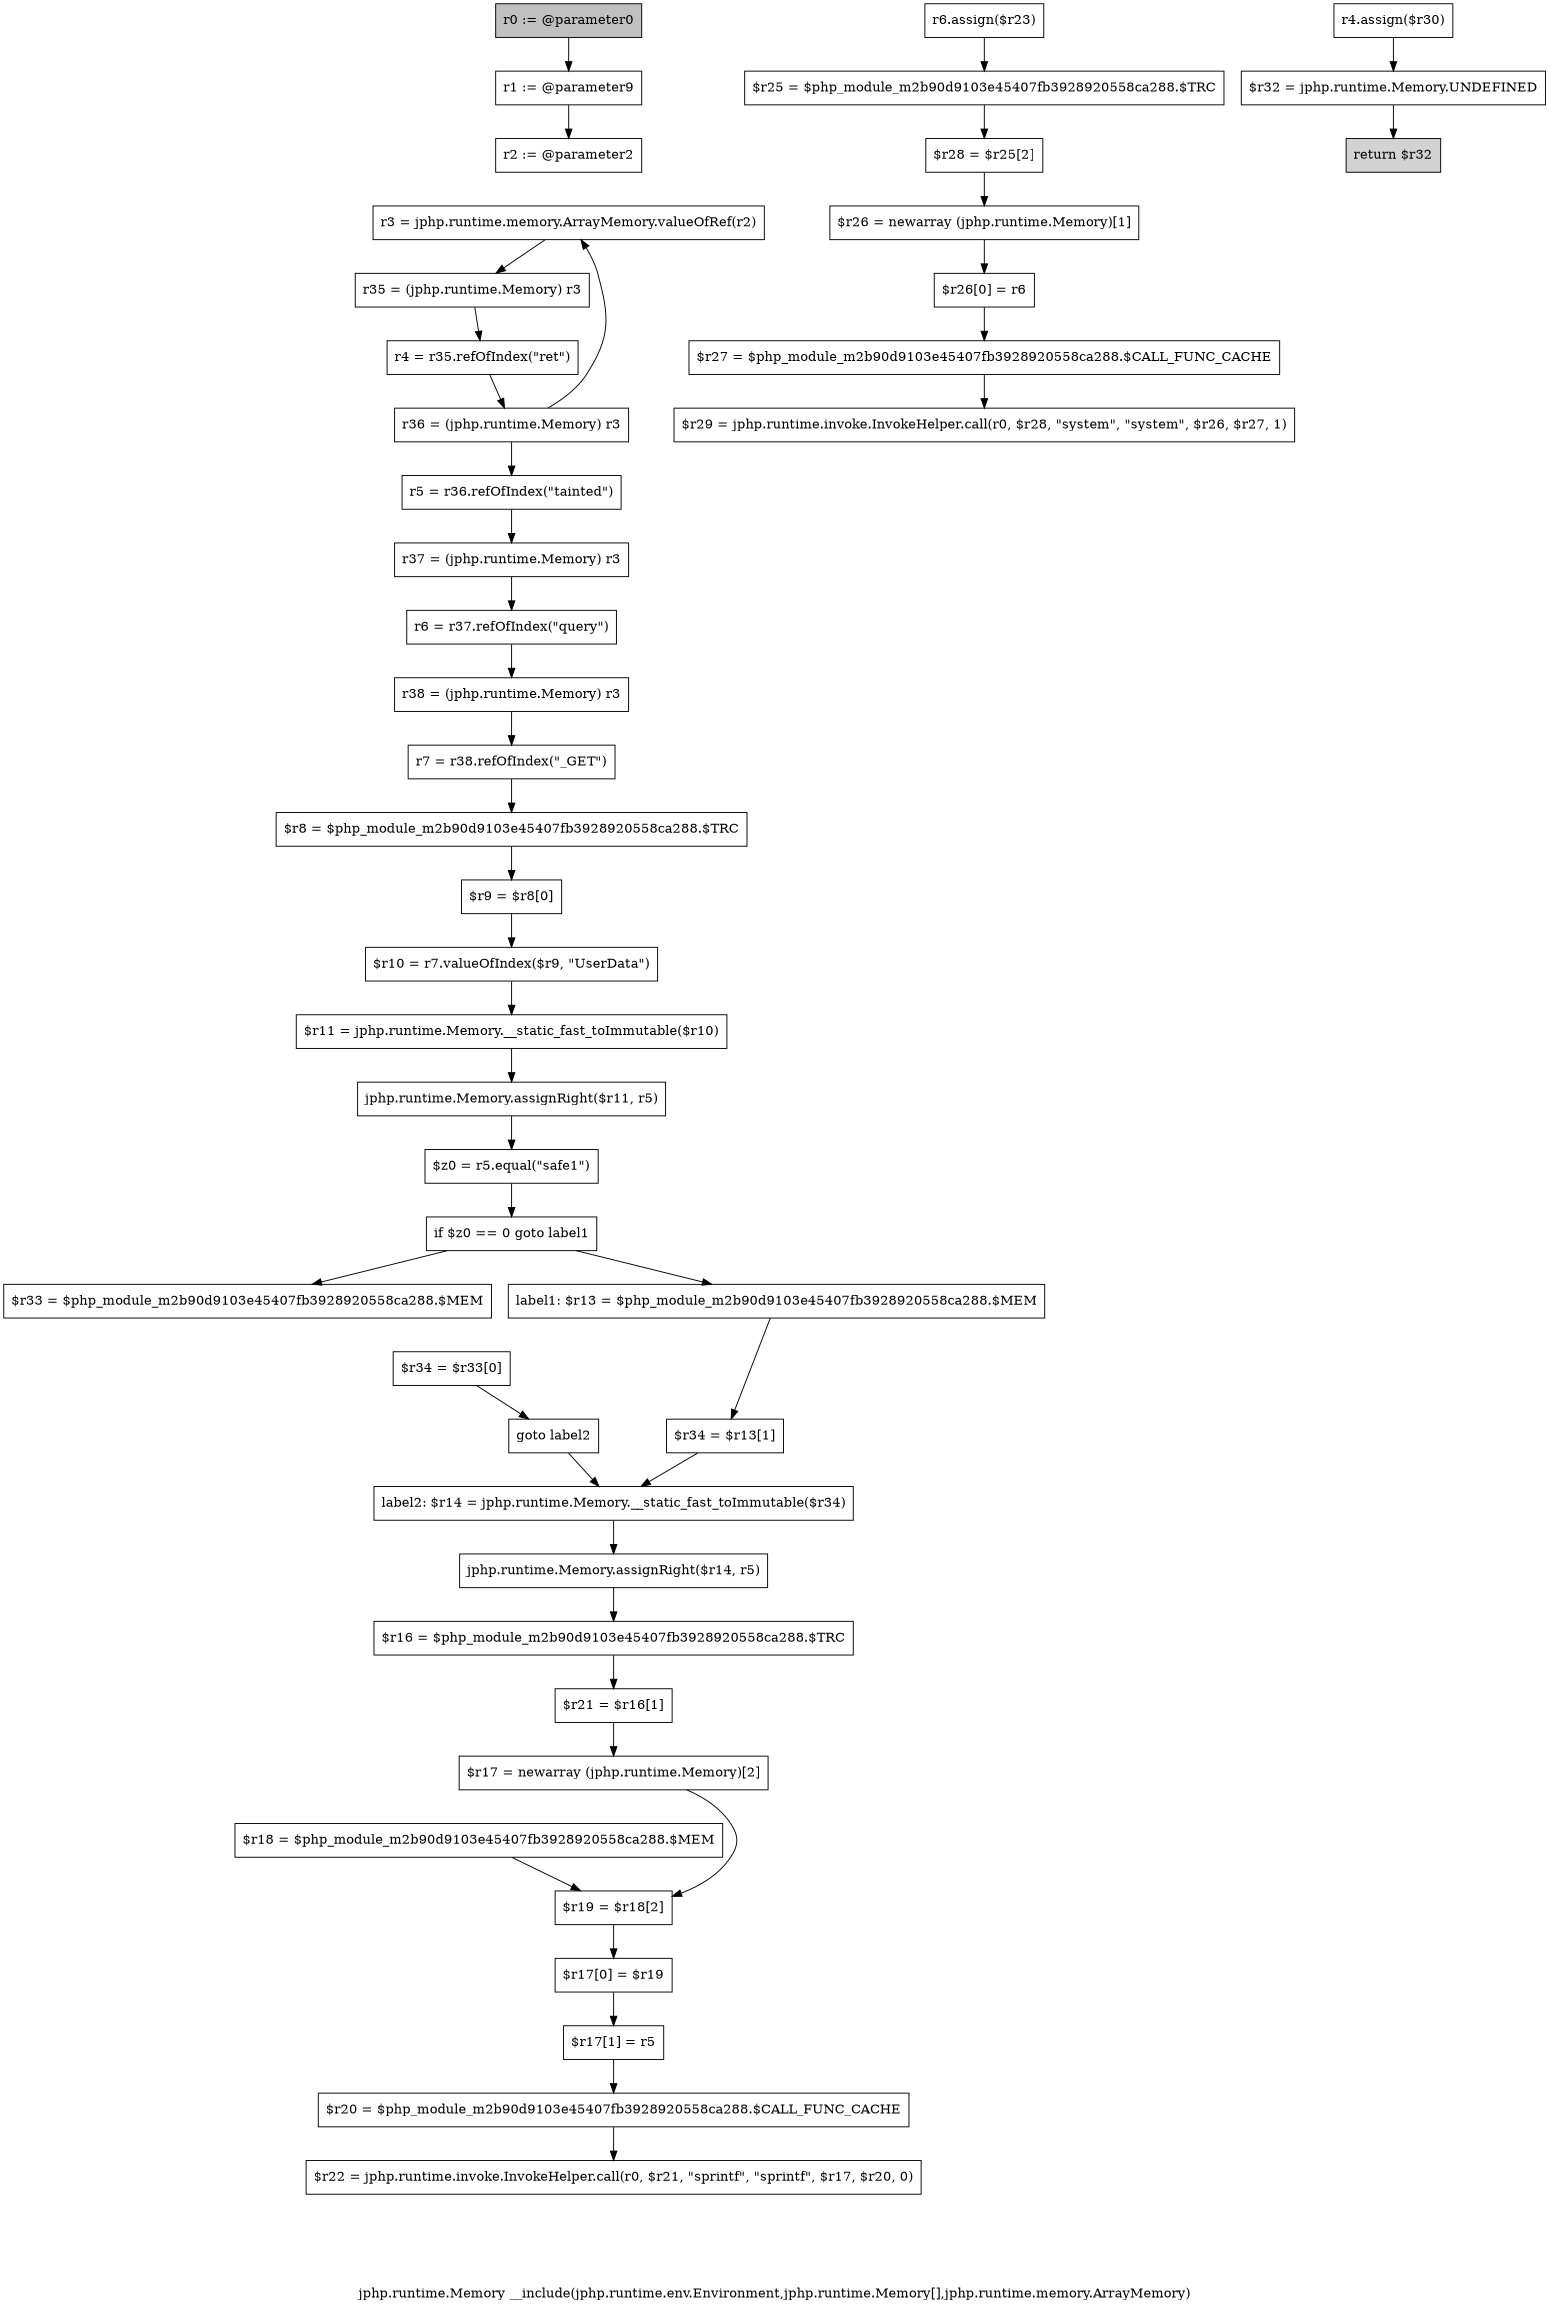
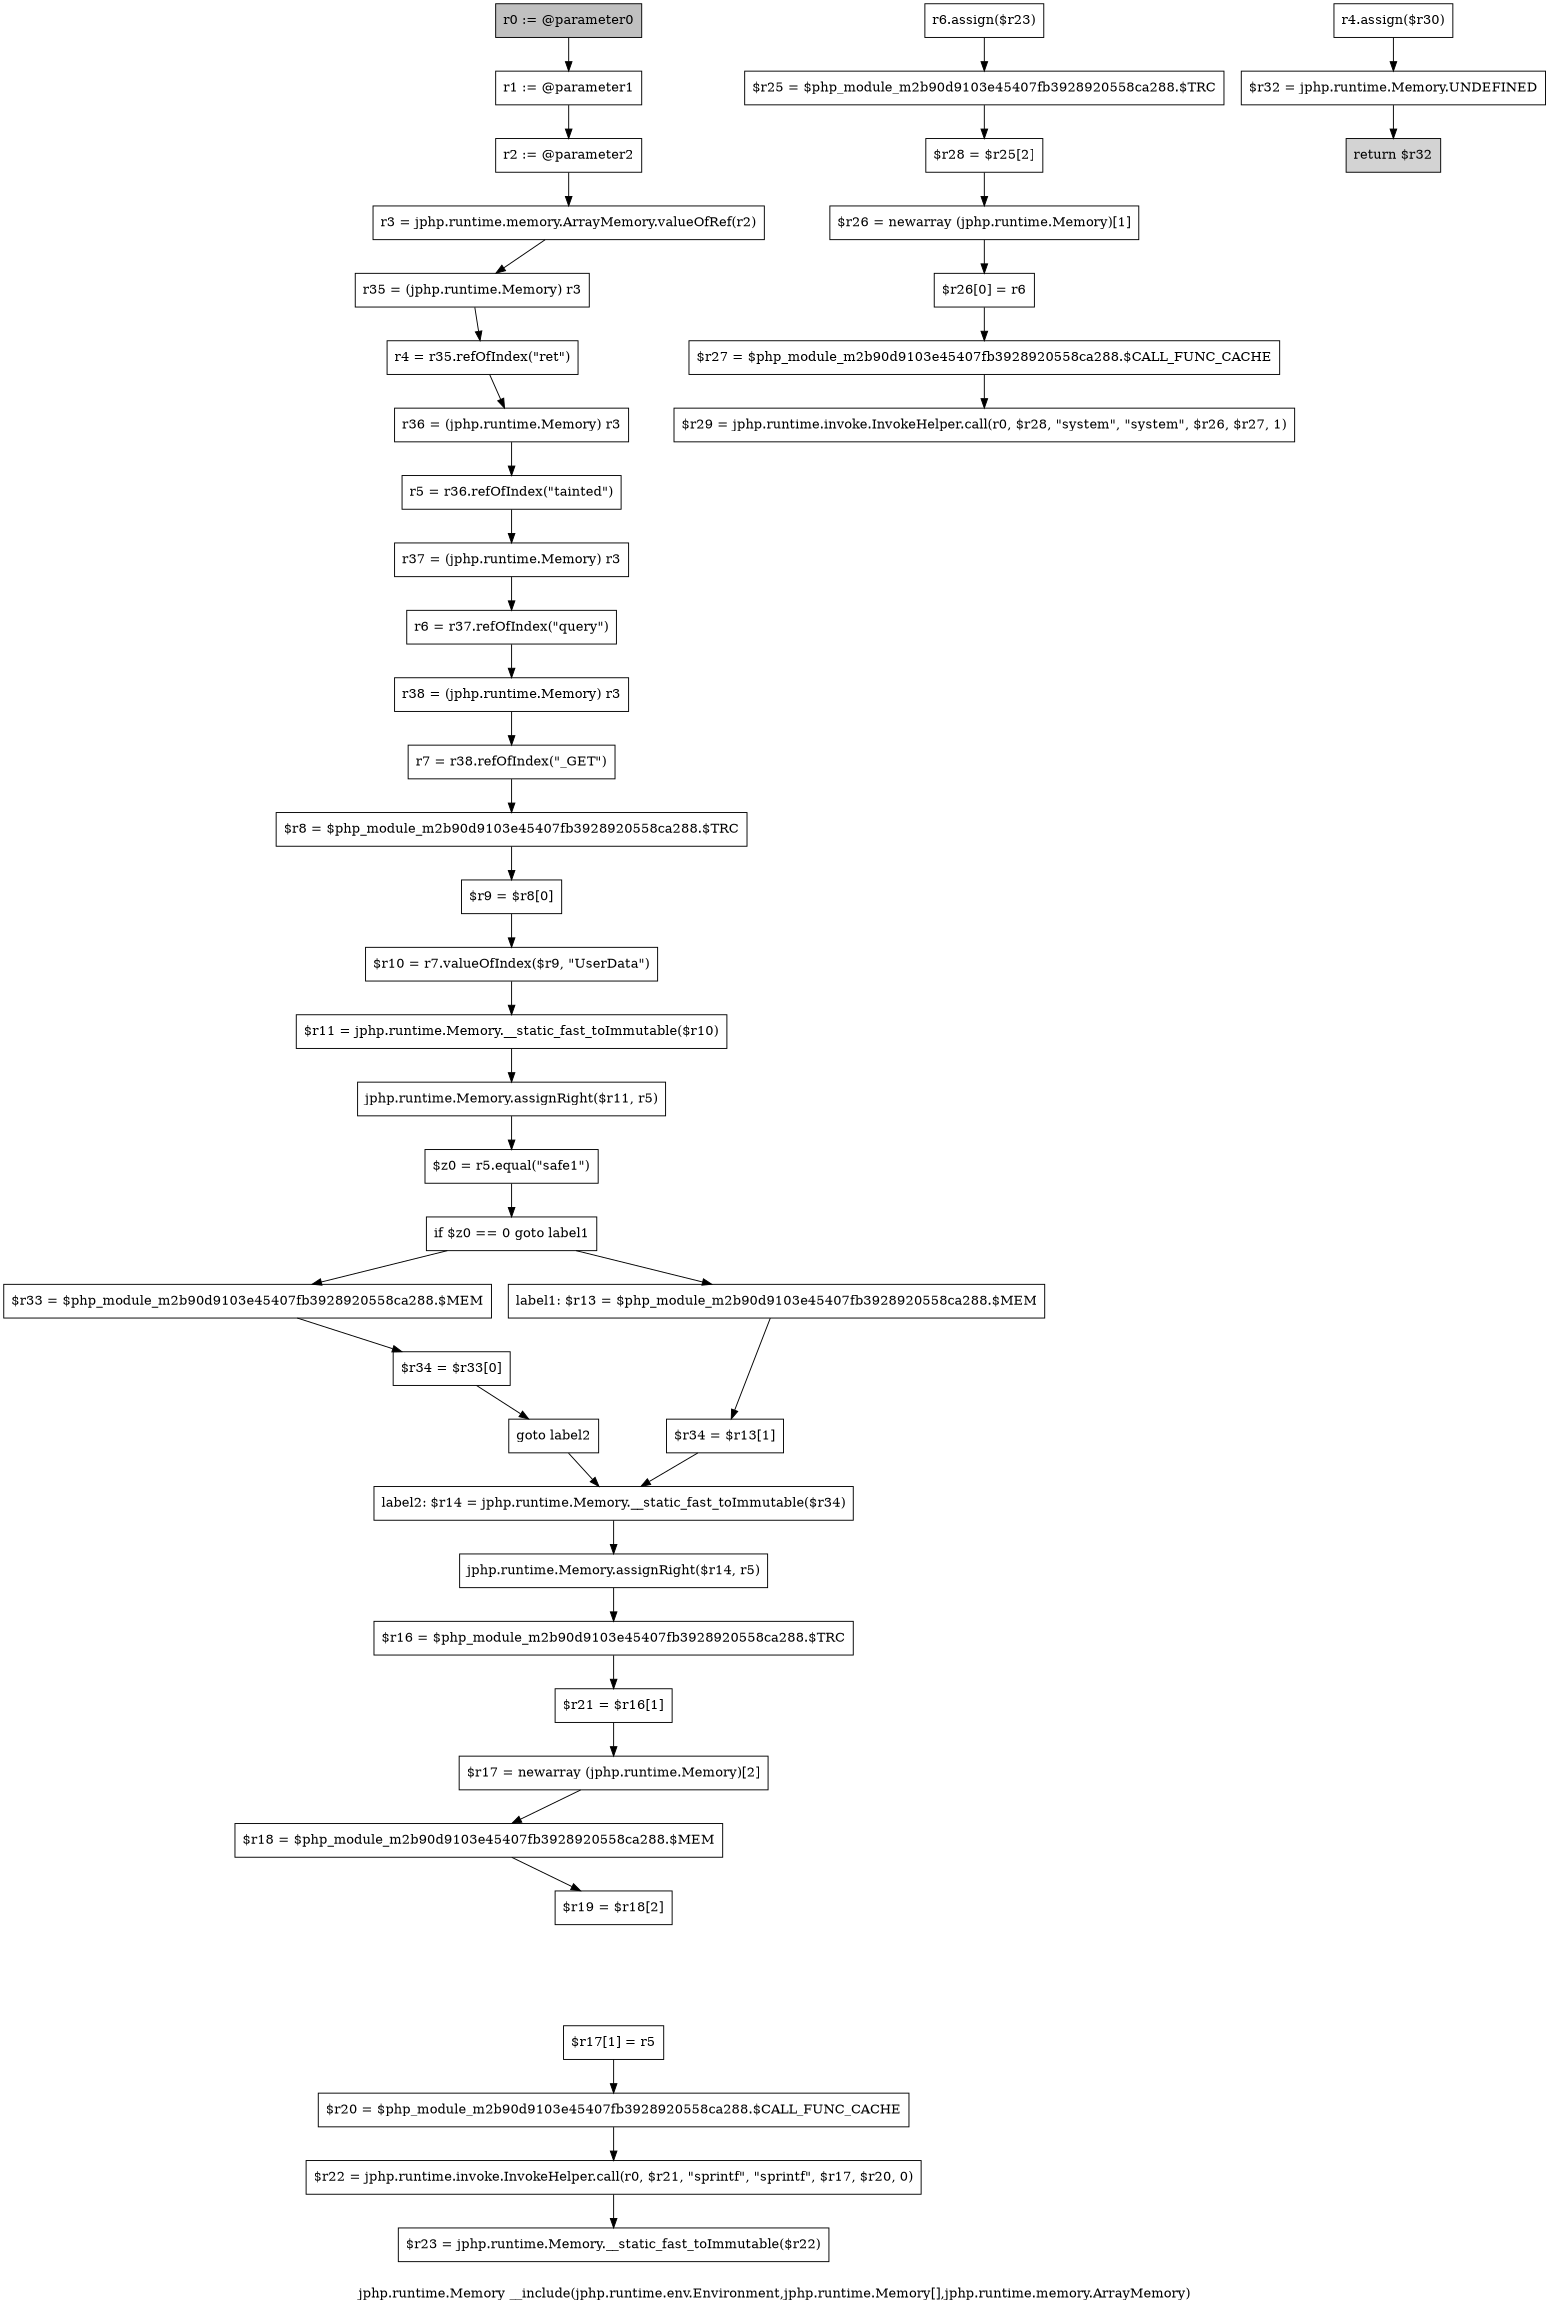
node "r1 := @parameter9": label "r1 := @parameter9" -> "r1 := @parameter1"
edge "r36 = (jphp.runtime.Memory) r3" -> "r3 = jphp.runtime.memory.ArrayMemory.valueOfRef(r2)": now "r2 := @parameter2" -> "r3 = jphp.runtime.memory.ArrayMemory.valueOfRef(r2)"
edge "$r33 = $php_module_m2b90d9103e45407fb3928920558ca288.$MEM" -> "$r34 = $r33[0]": added
edge "$r17 = newarray (jphp.runtime.Memory)[2]" -> "$r19 = $r18[2]": now "$r17 = newarray (jphp.runtime.Memory)[2]" -> "$r18 = $php_module_m2b90d9103e45407fb3928920558ca288.$MEM"
node "$r17[0] = $r19": removed
node "$r23 = jphp.runtime.Memory.__static_fast_toImmutable($r22)": added
